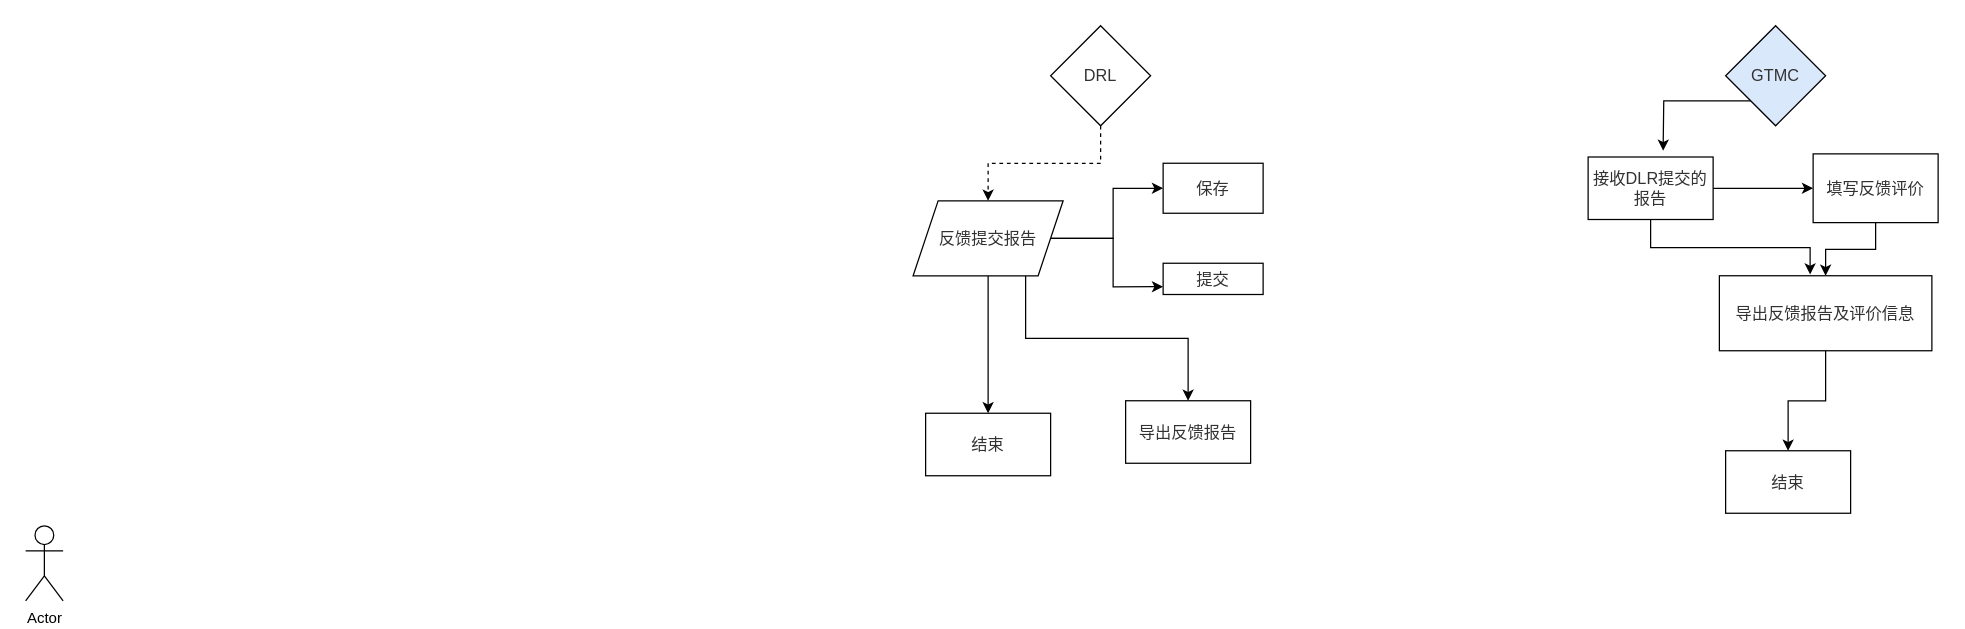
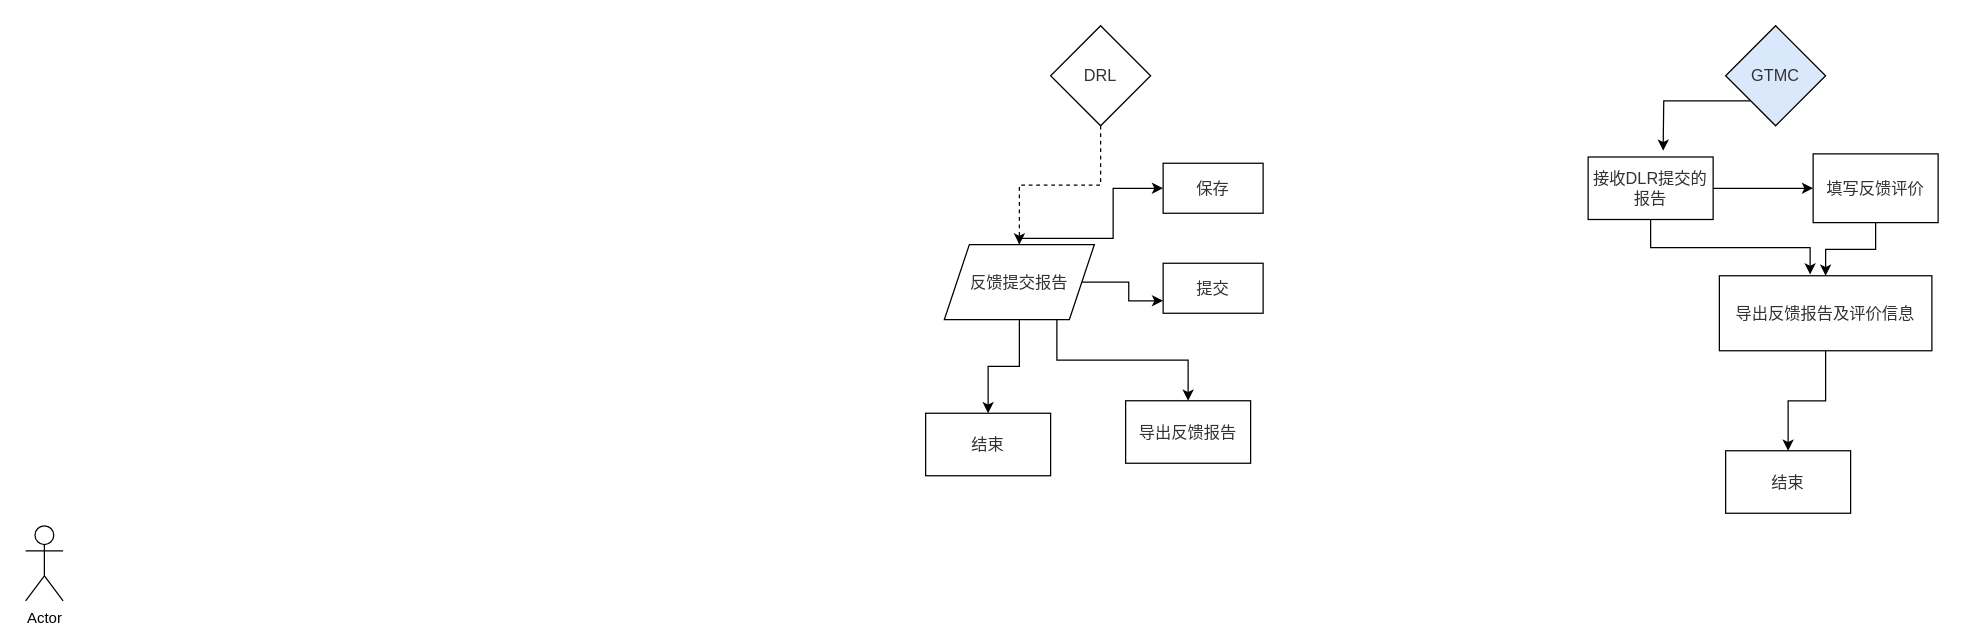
node "反馈提交报告": moved (988, 238) -> (1019, 282)
node "提交": size 100x31 -> 100x50
